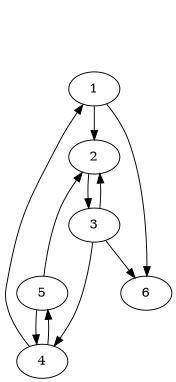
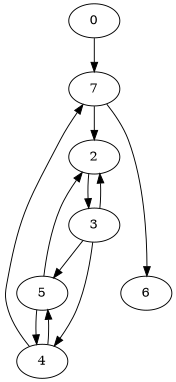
node "0": added
node "1": label "1" -> "7"
edge "3" -> "6": now "3" -> "5"
